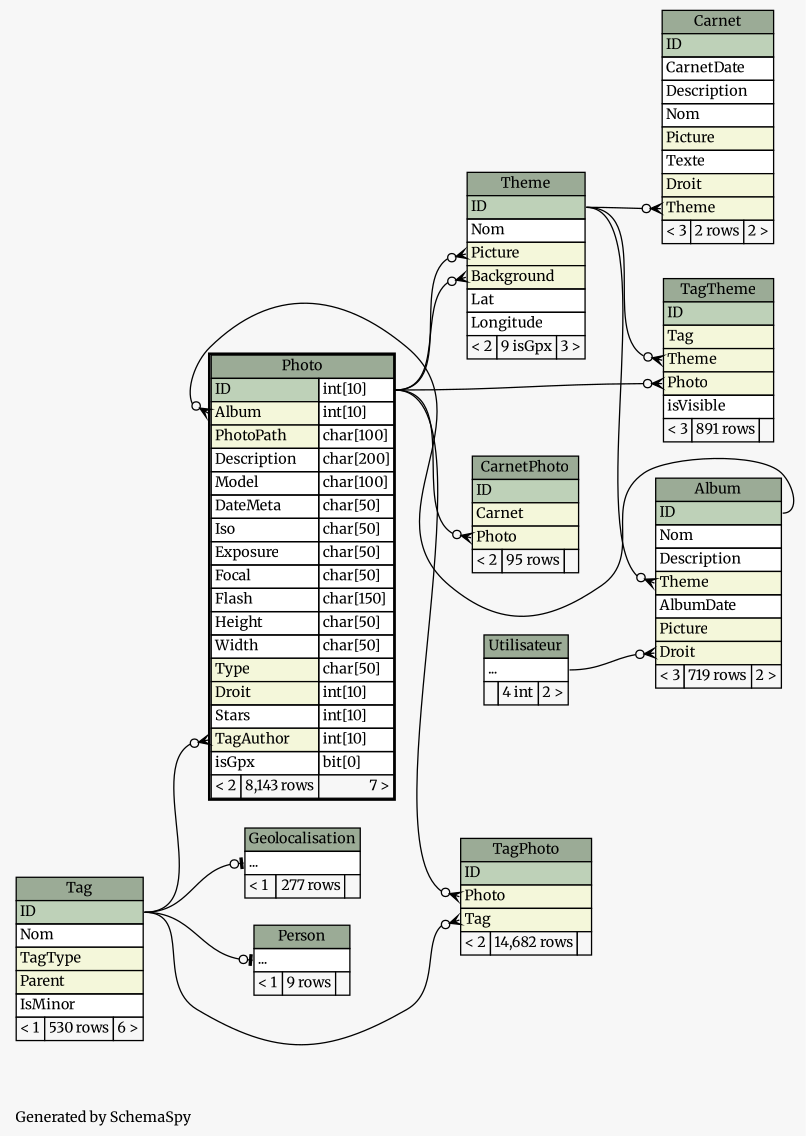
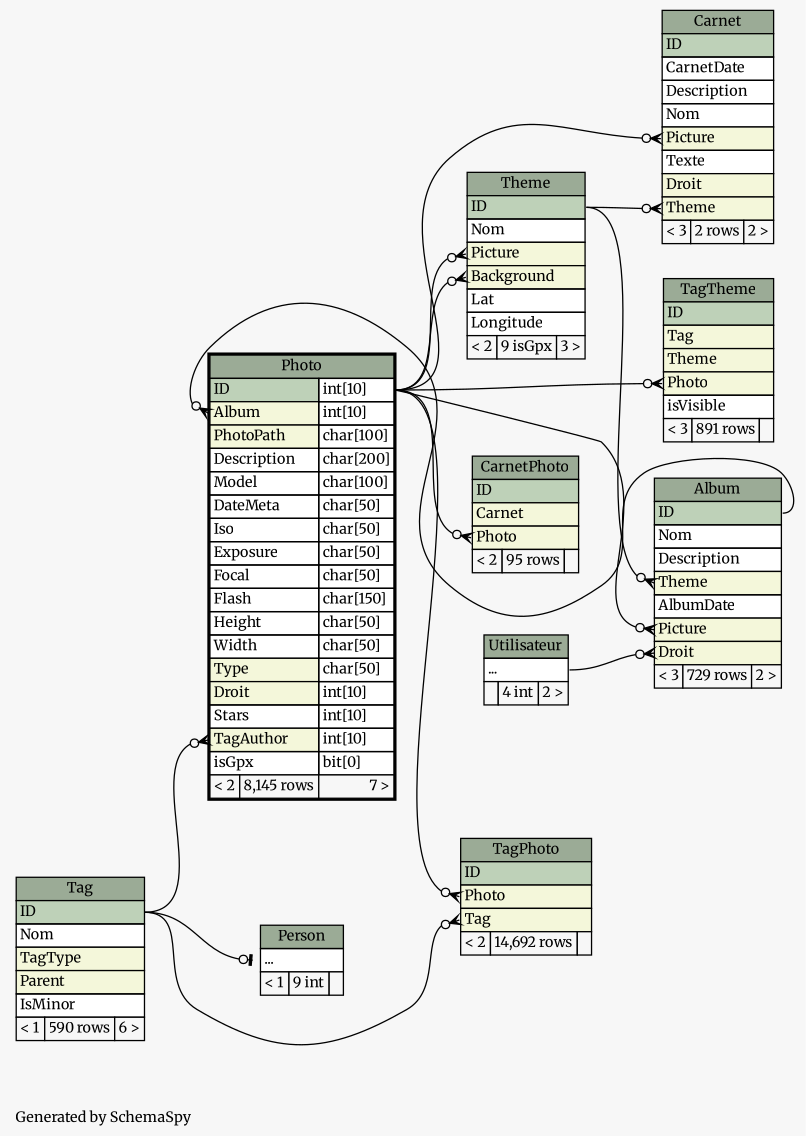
edge "Photo" -> "Carnet": added
edge "Theme" -> "TagTheme": removed
edge "Photo" -> "Album": added
node "Album": text "719 rows" -> "729 rows"
node "Photo": text "8,143 rows" -> "8,145 rows"
node "Geolocalisation": removed
node "TagPhoto": text "14,682 rows" -> "14,692 rows"
node "Person": text "9 rows" -> "9 int"
node "Tag": text "530 rows" -> "590 rows"
